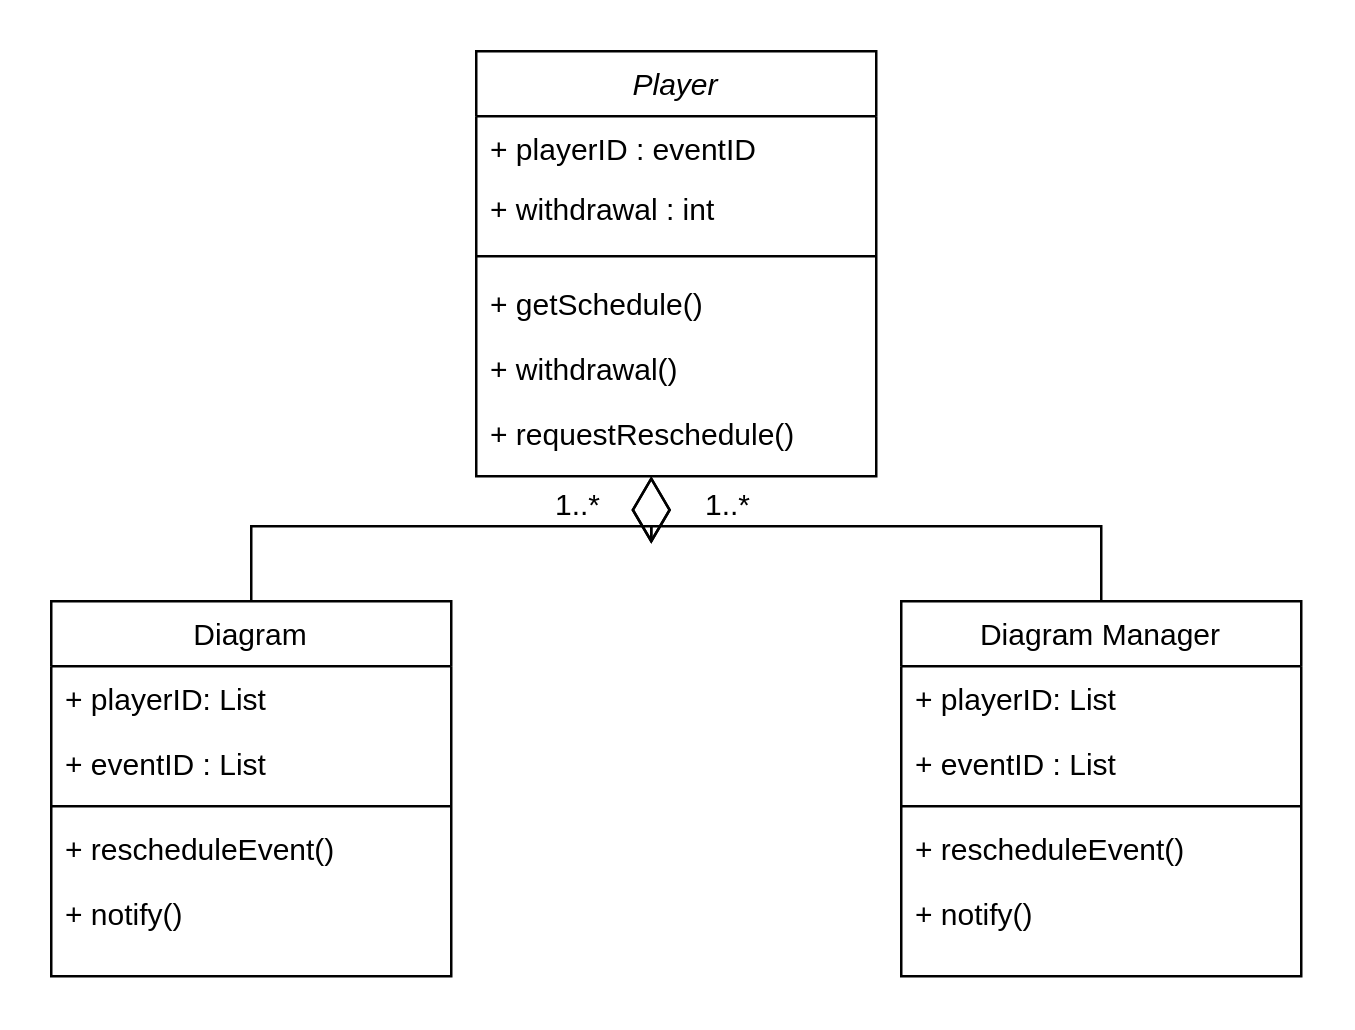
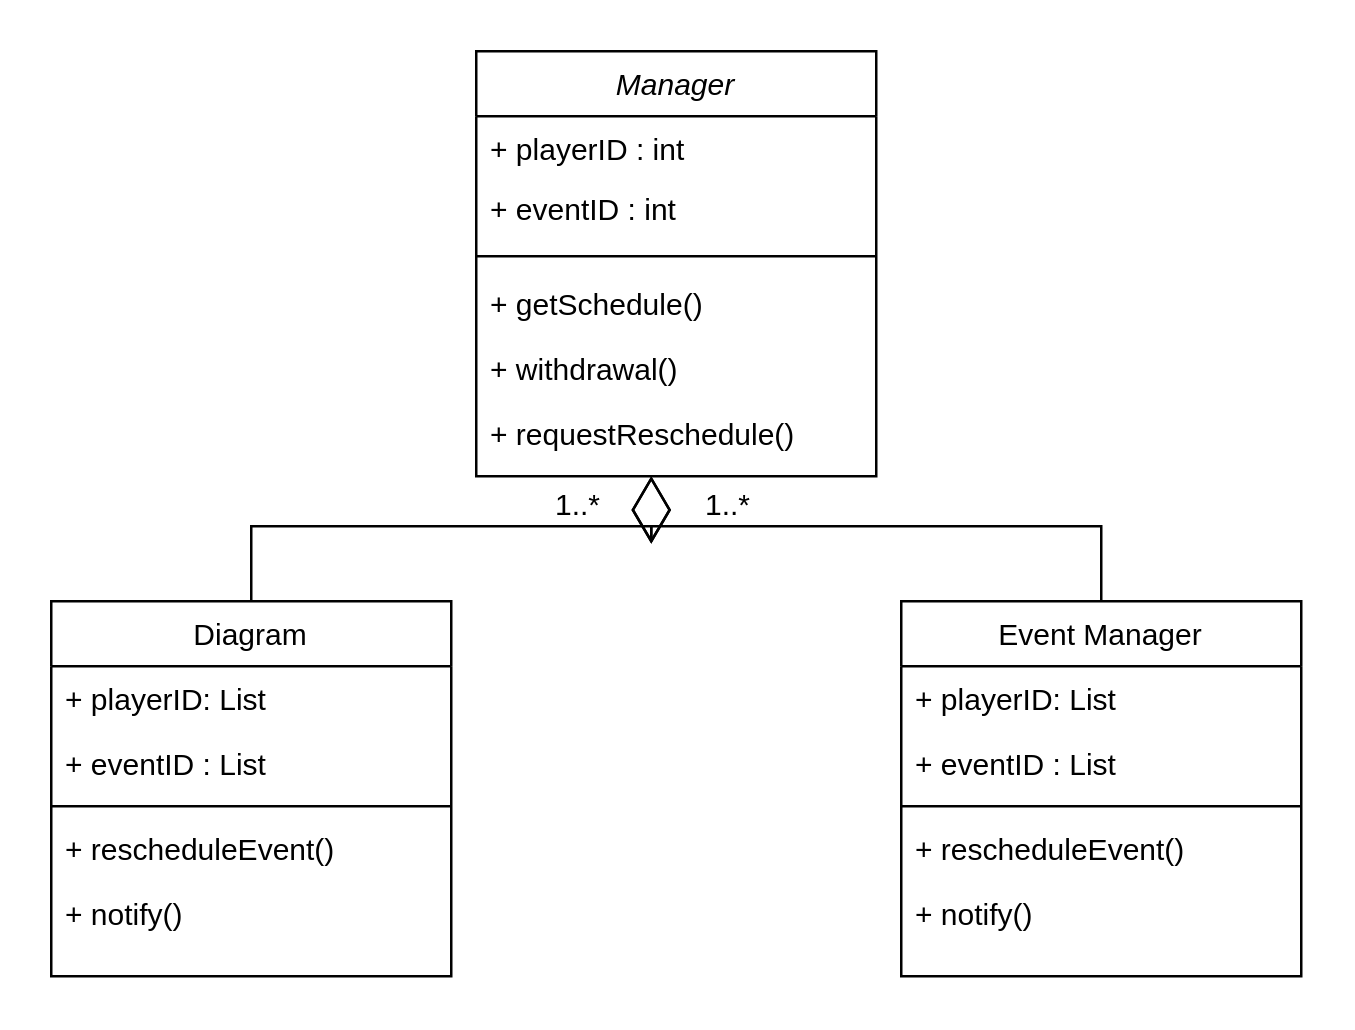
node "Player": label "Player" -> "Manager"
node "+ playerID : eventID": label "+ playerID : eventID" -> "+ playerID : int"
node "+ withdrawal : int": label "+ withdrawal : int" -> "+ eventID : int"
node "Diagram Manager": label "Diagram Manager" -> "Event Manager"
